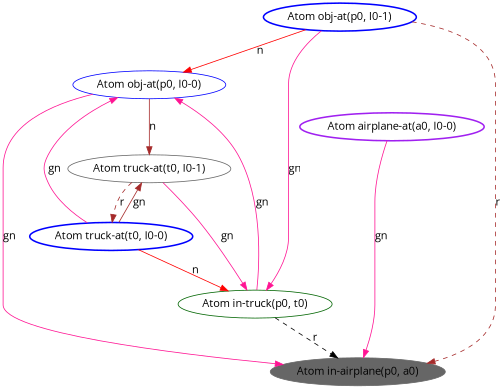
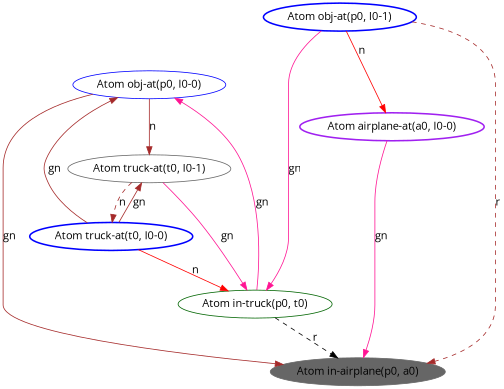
edge "Atom obj-at(p0, l0-1)" -> "Atom obj-at(p0, l0-0)": now "Atom obj-at(p0, l0-1)" -> "Atom airplane-at(a0, l0-0)"
edge "Atom truck-at(t0, l0-0)" -> "Atom obj-at(p0, l0-0)": color deeppink -> brown
edge "Atom truck-at(t0, l0-1)" -> "Atom truck-at(t0, l0-0)": label "r" -> "n"
edge "Atom obj-at(p0, l0-0)" -> "Atom in-airplane(p0, a0)": color deeppink -> brown
